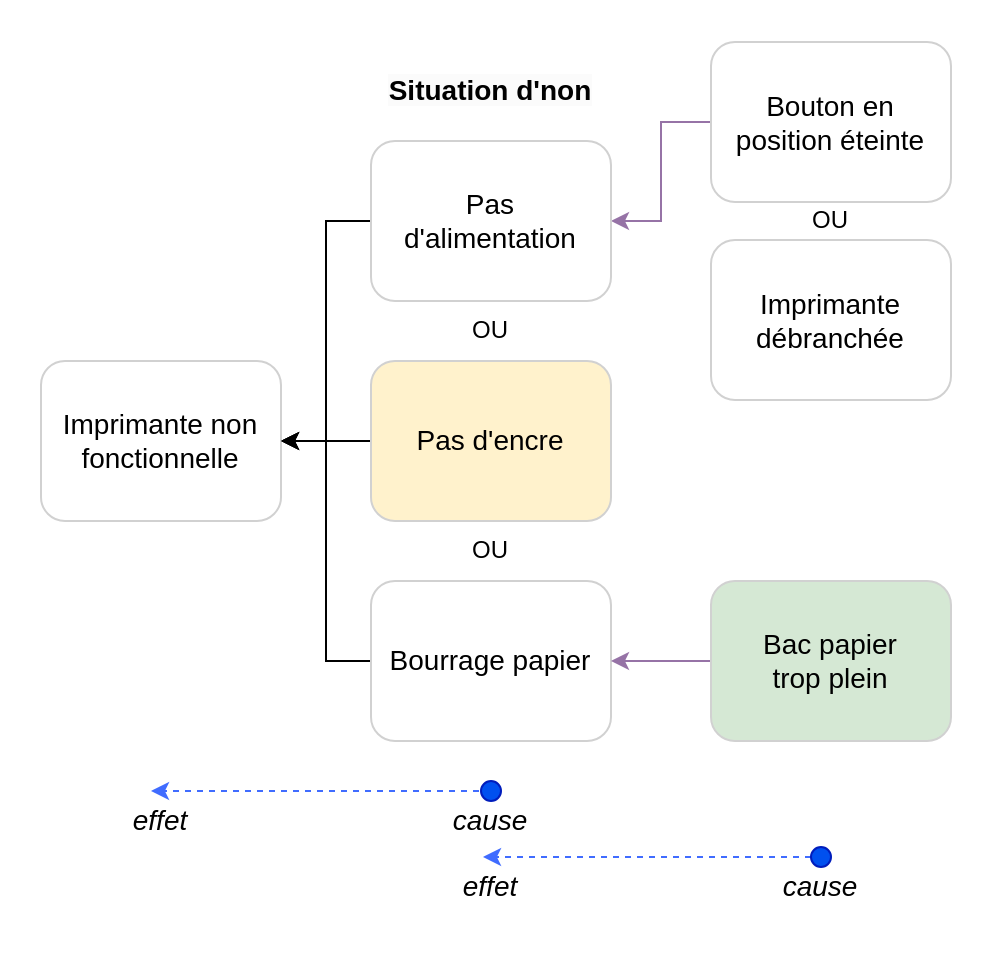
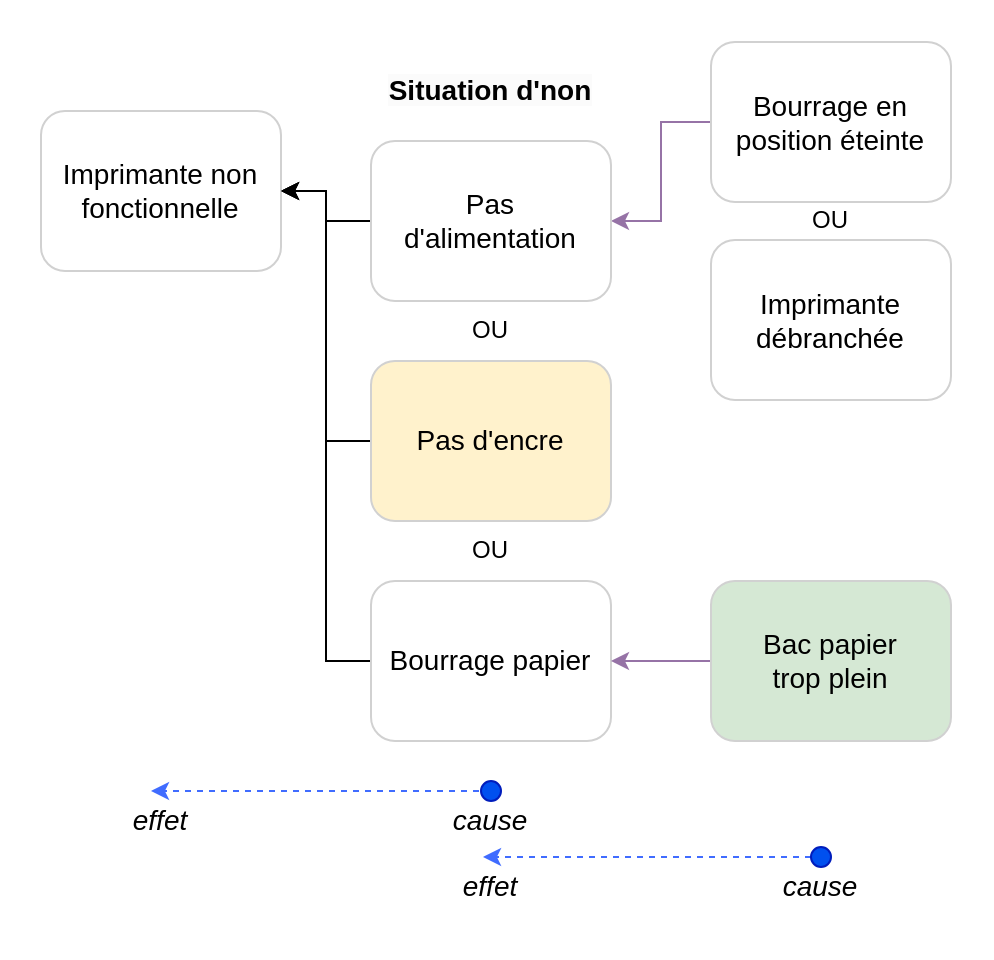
node "Bouton en position éteinte": label "Bouton en position éteinte" -> "Bourrage en position éteinte"
node "Imprimante non fonctionnelle": moved (161, 441) -> (161, 191)
